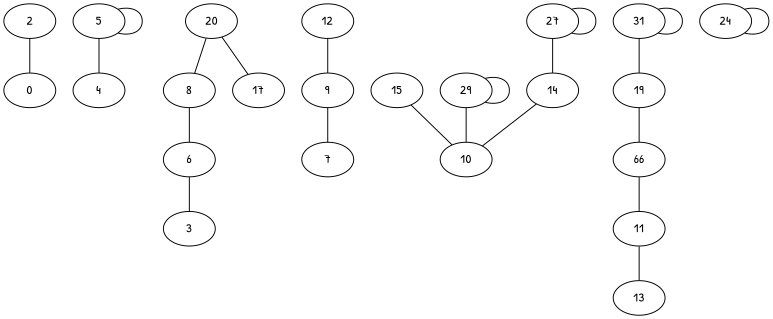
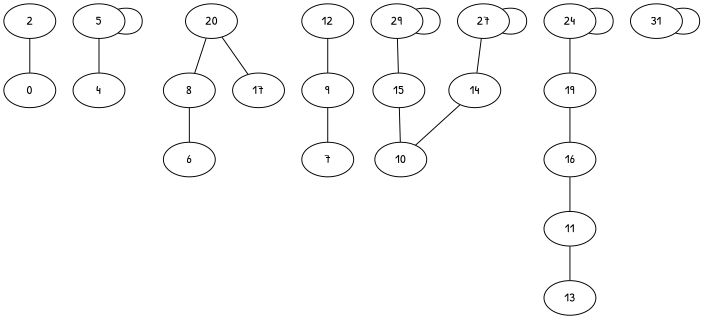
edge "31" -- "19": now "24" -- "19"
edge "29" -- "10": now "29" -- "15"
node "66": label "66" -> "16"
node "3": removed
